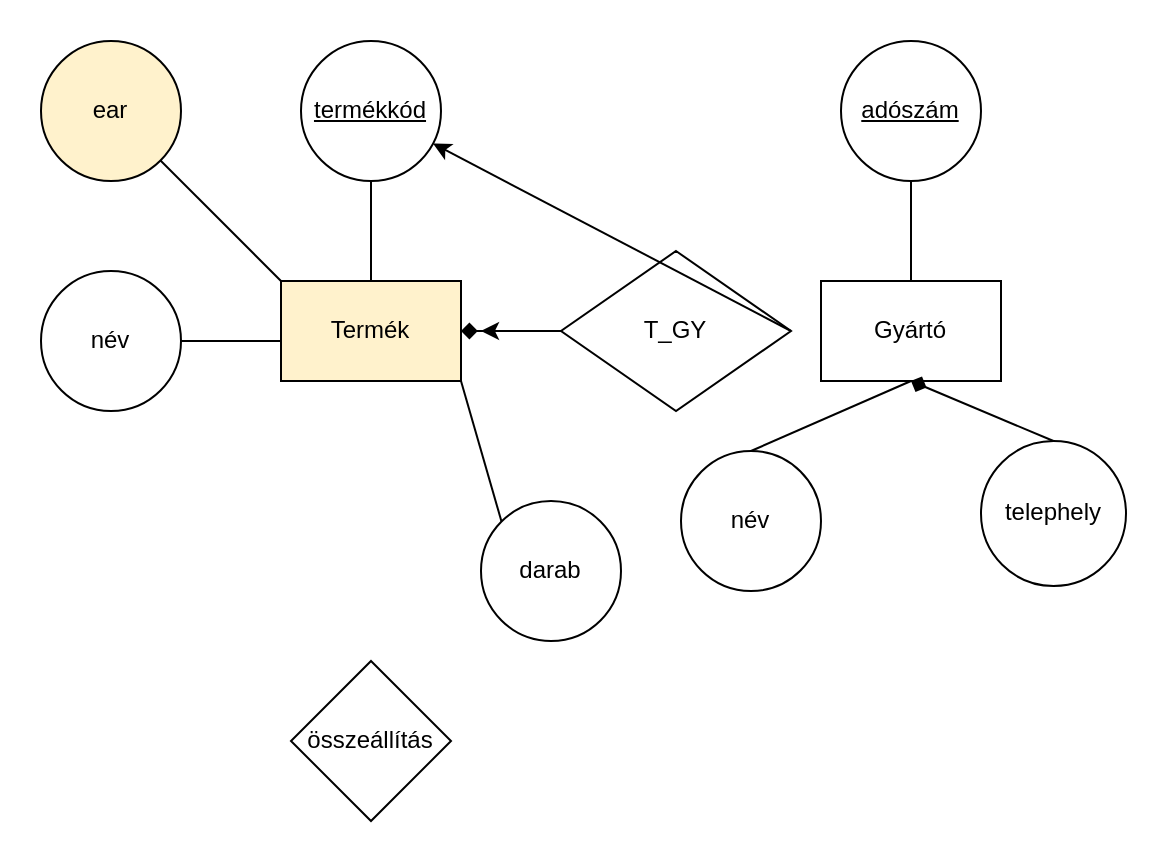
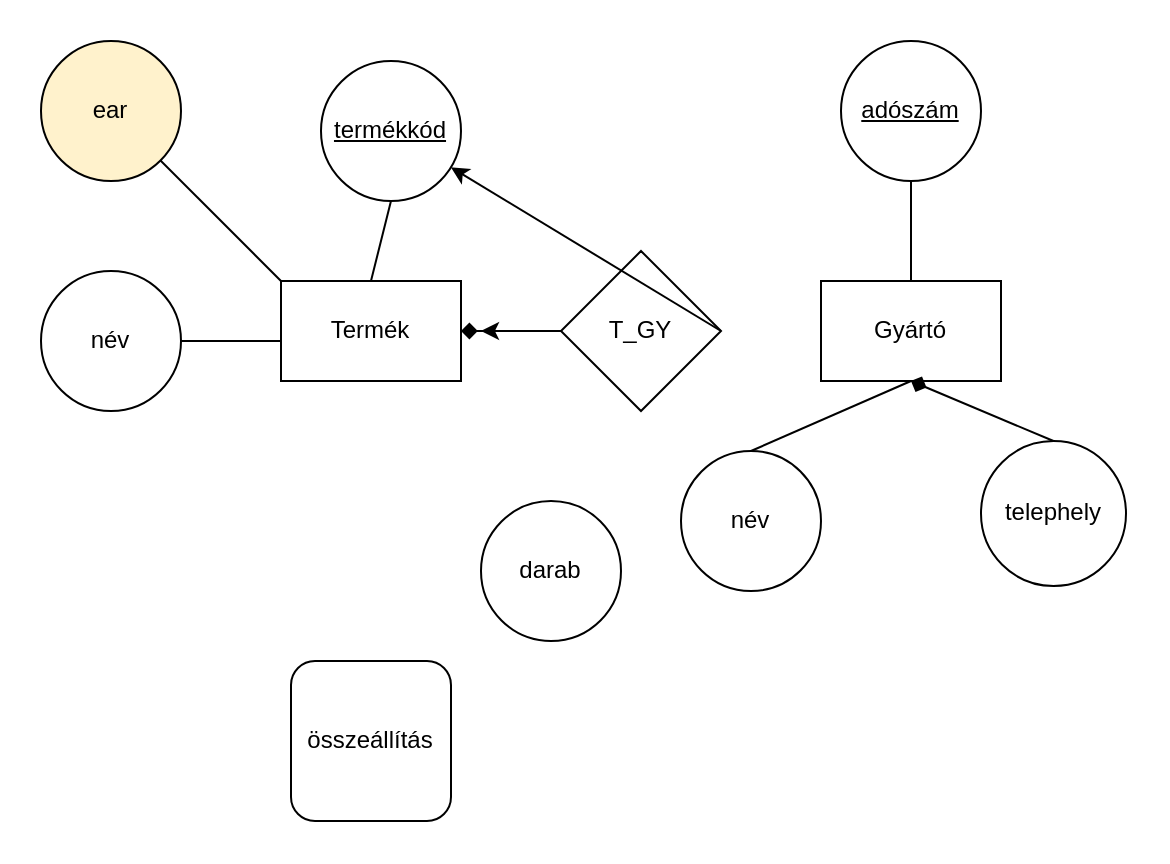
node "termékkód": moved (371, 111) -> (391, 131)
node "Termék": fillcolor #fff2cc -> #ffffff
node "T_GY": size 230x160 -> 160x160
edge "Termék" -- "darab": removed
node "összeállítás": shape diamond -> rounded rectangle
